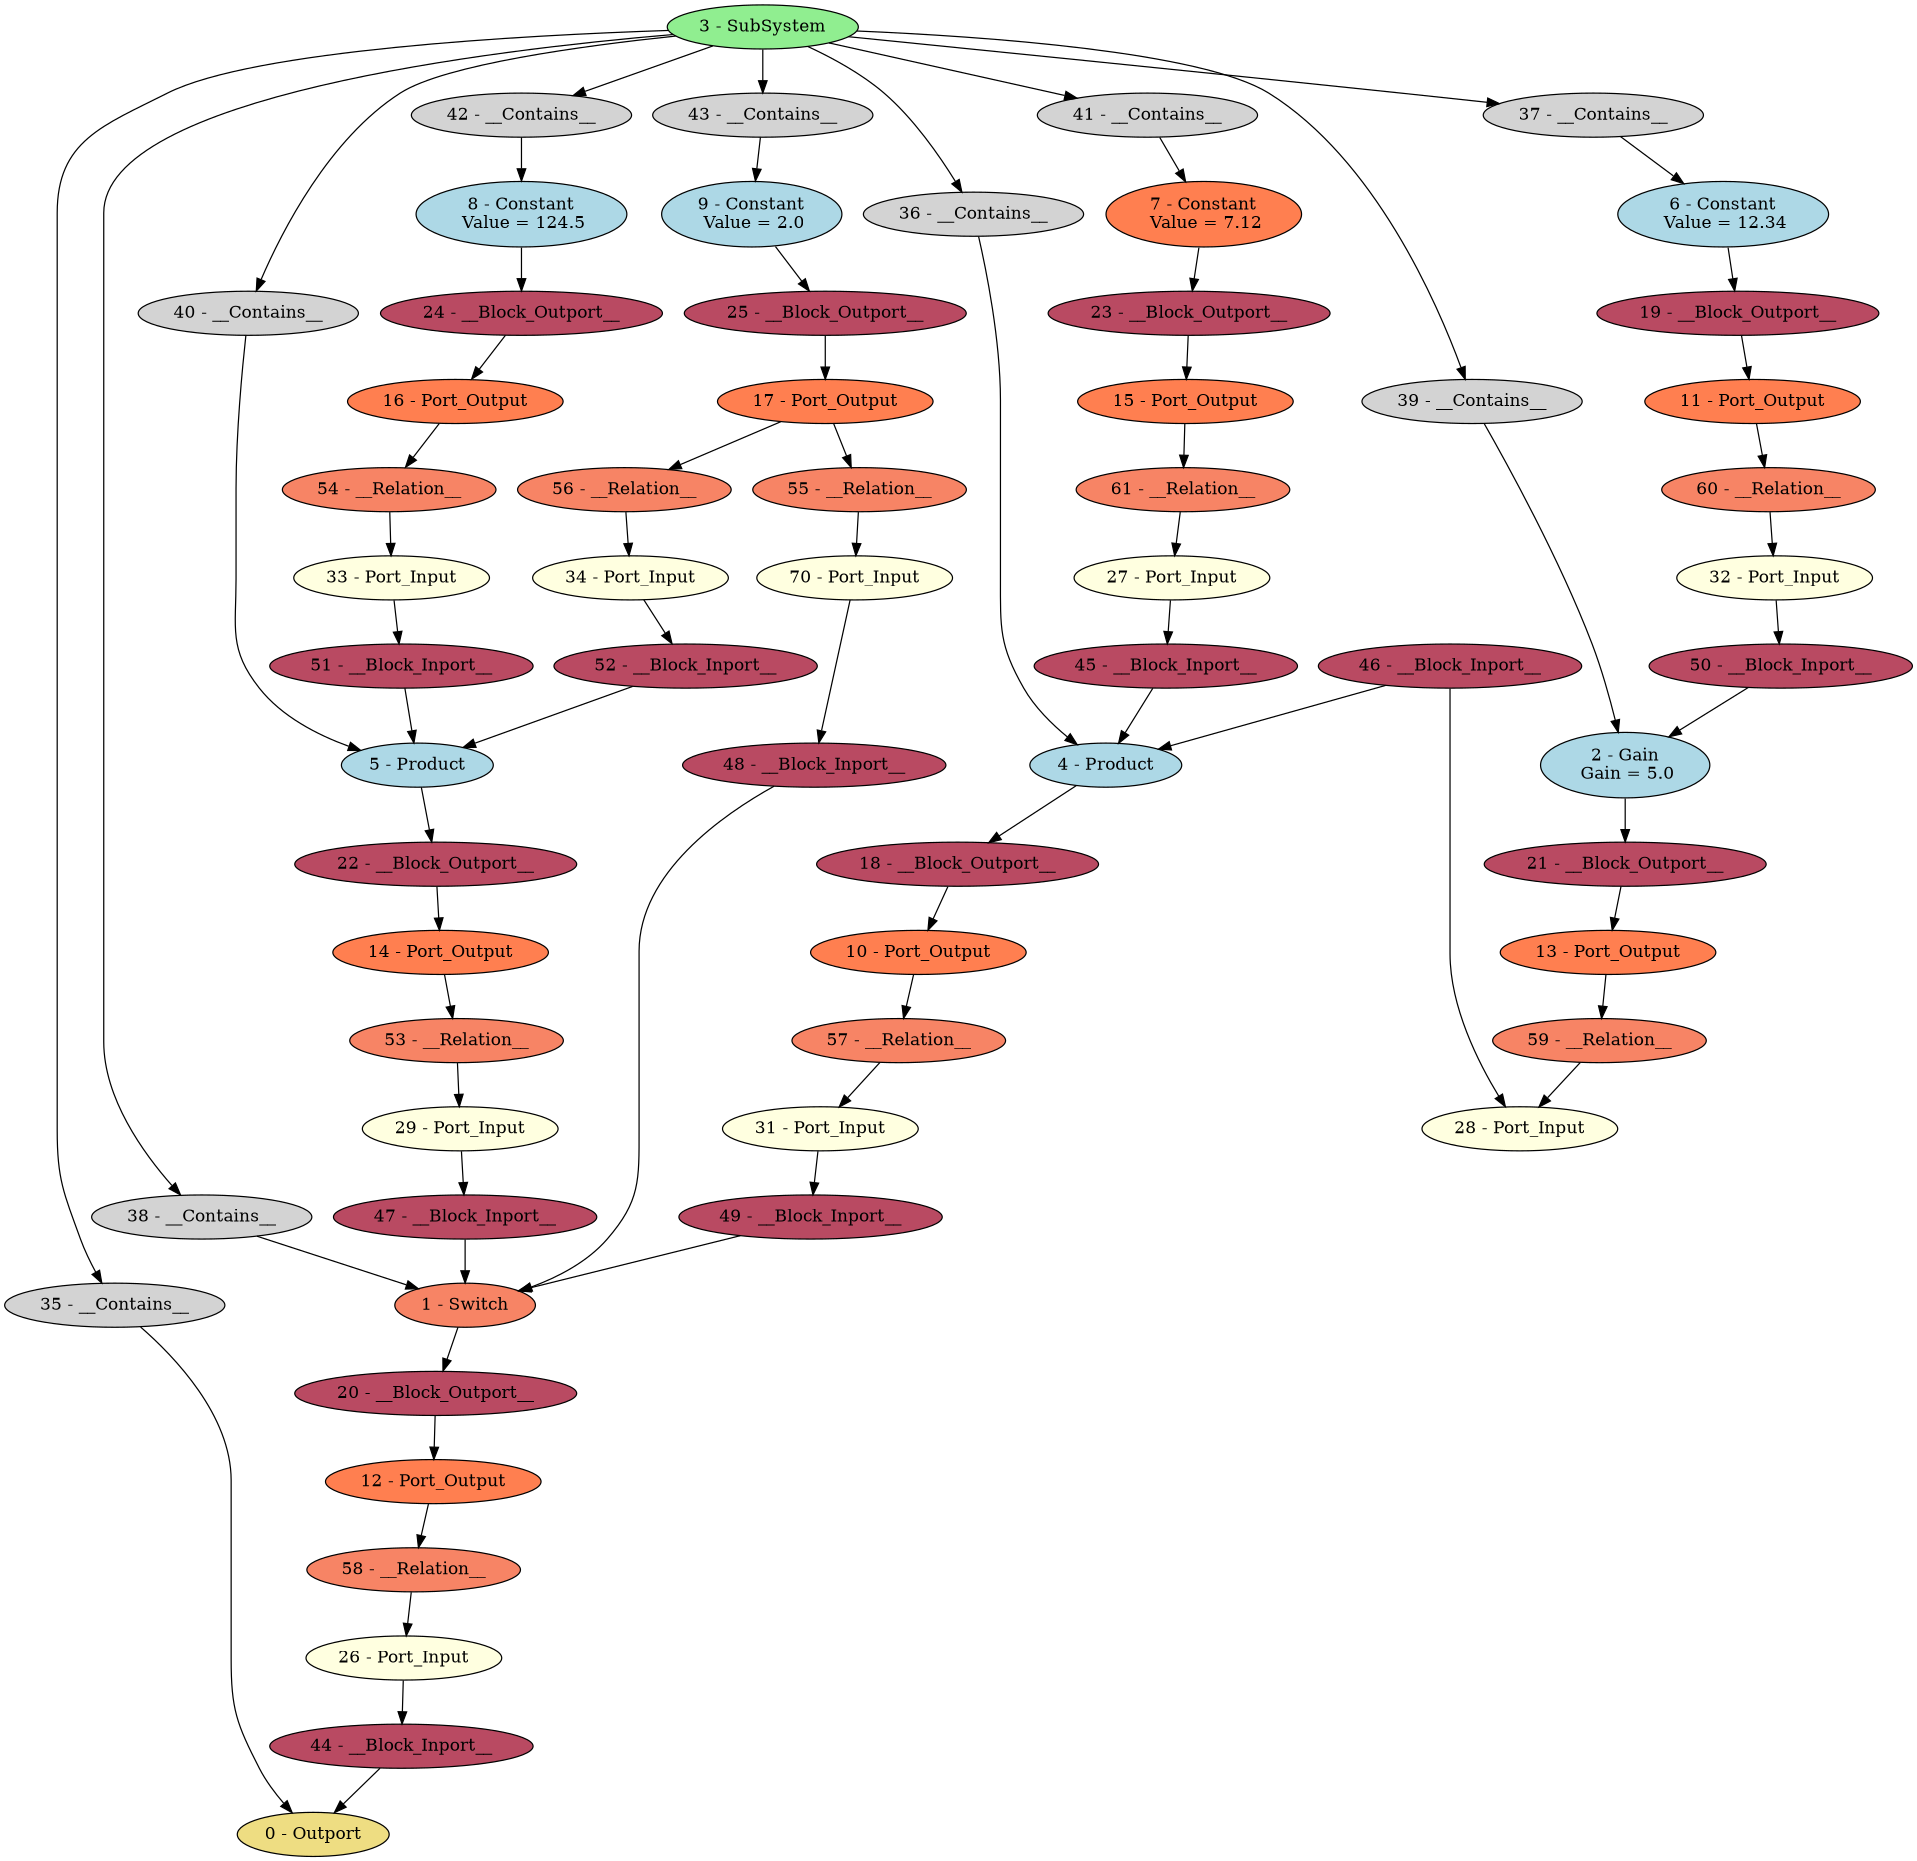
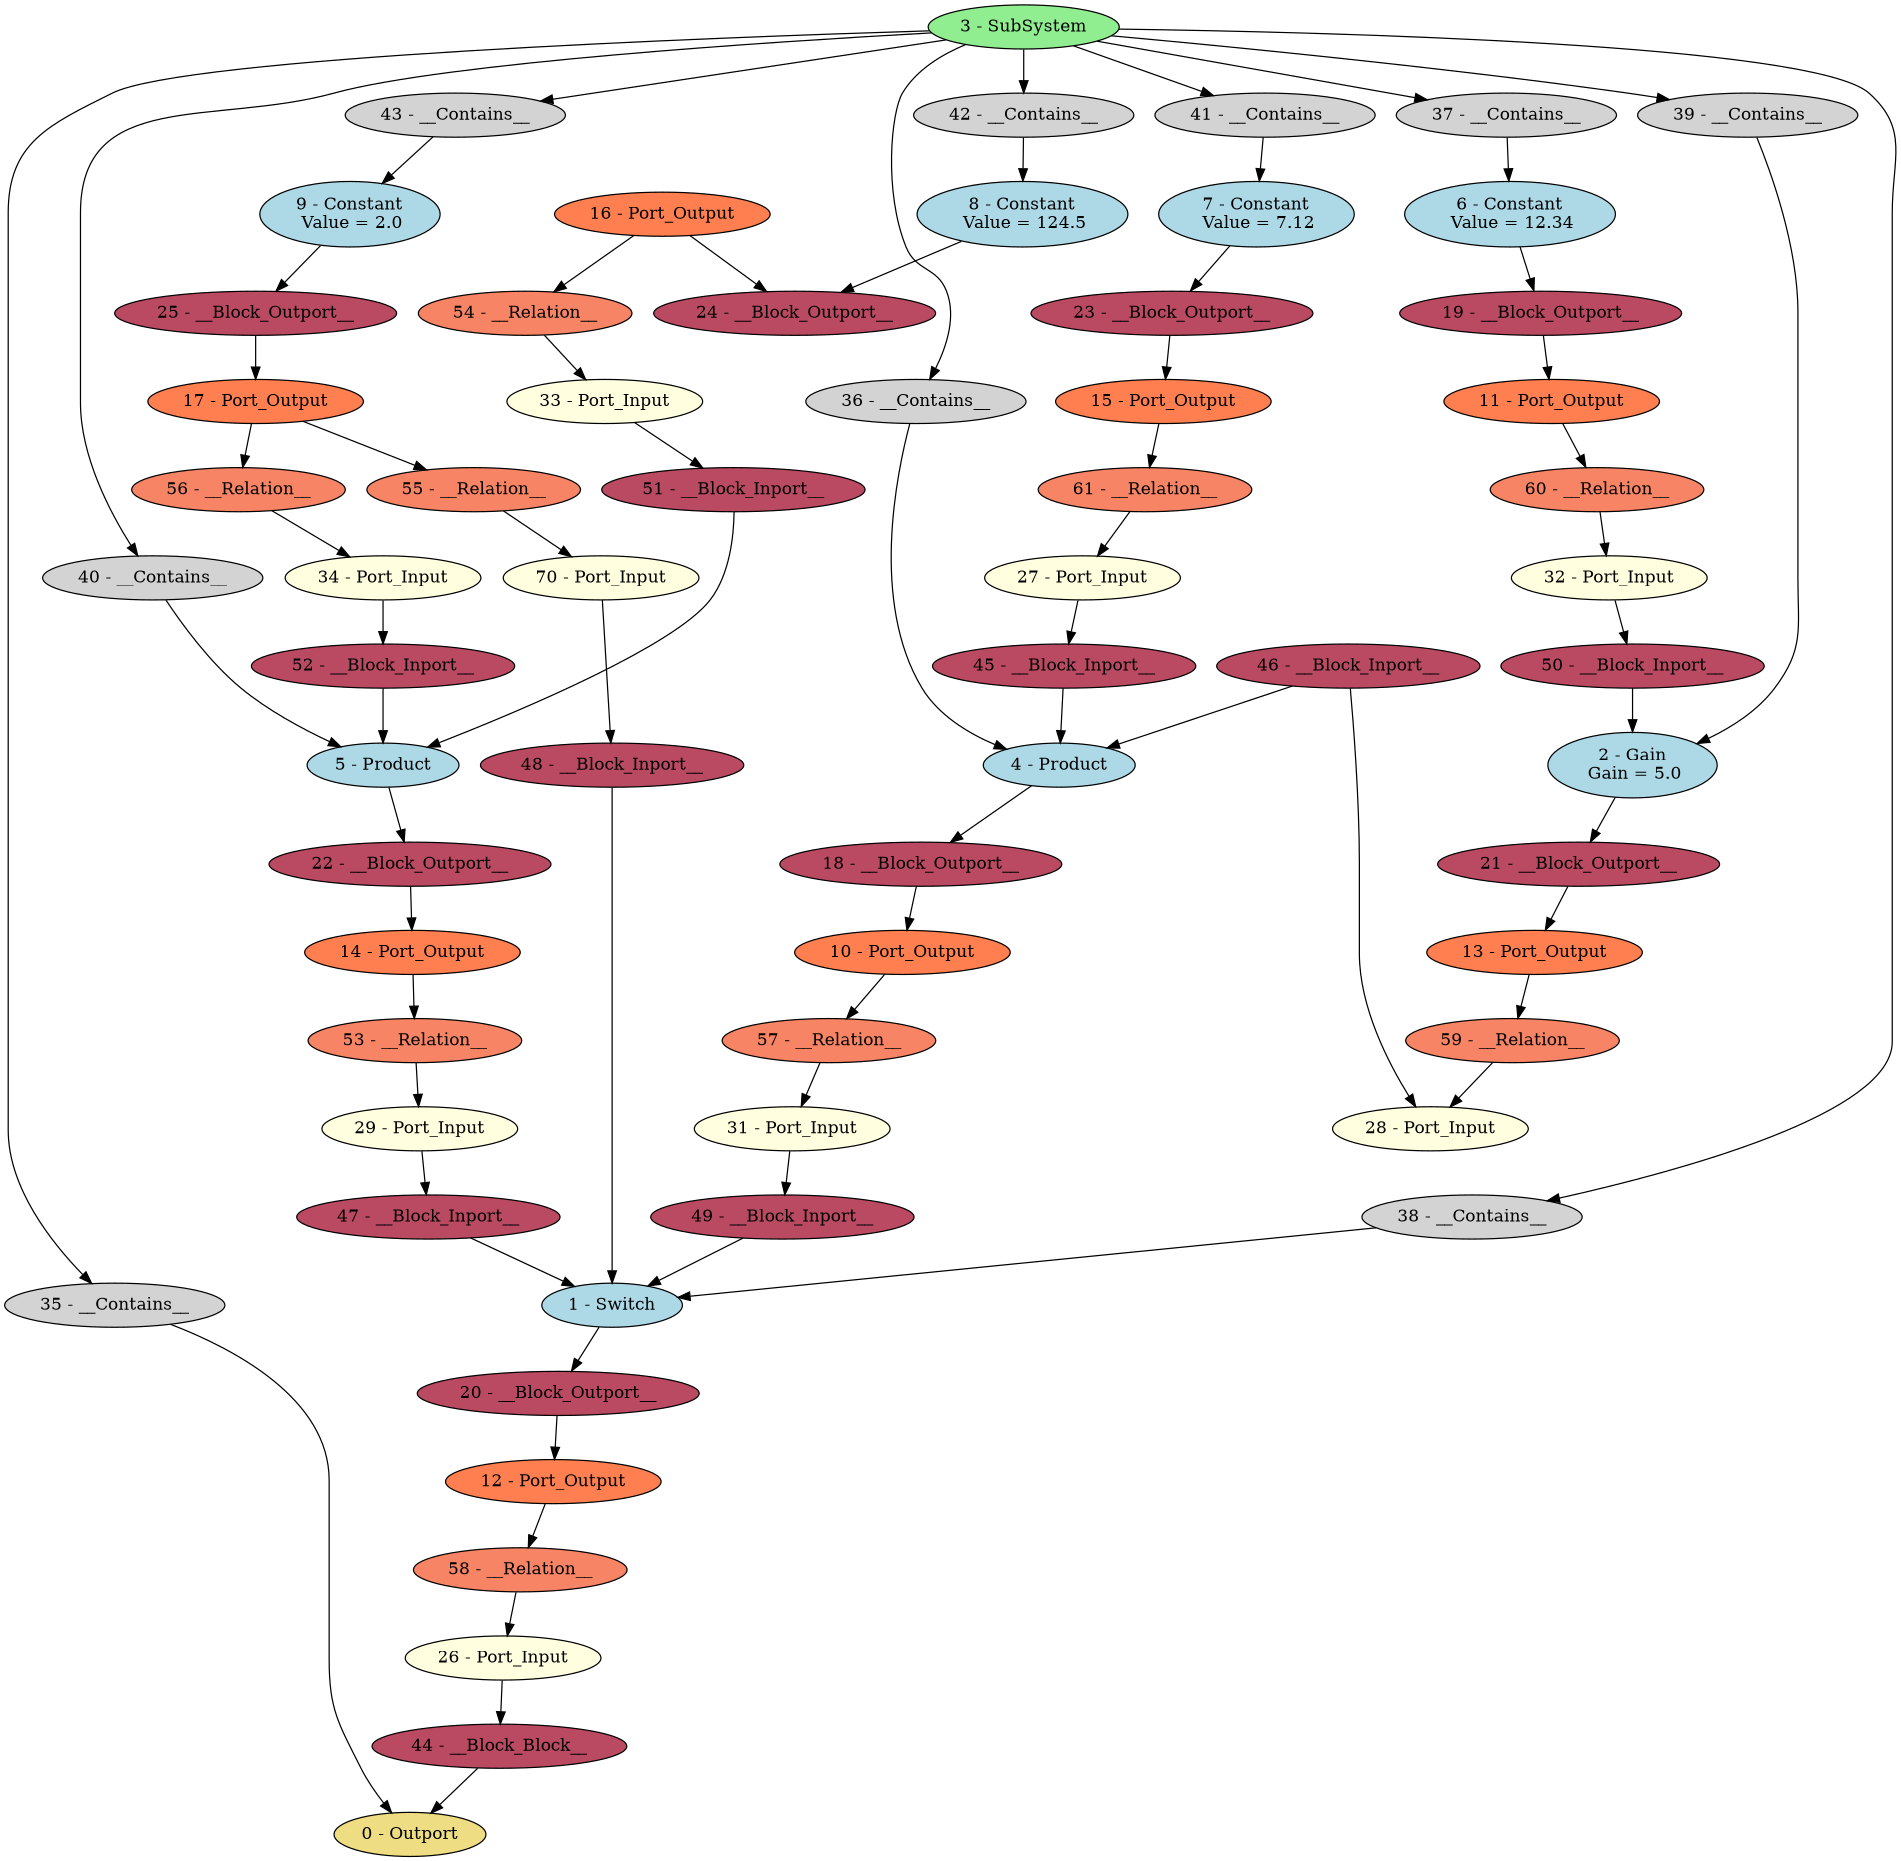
node "7 - Constant Value = 7.12": fillcolor coral -> lightblue
edge "24 - __Block_Outport__" -> "16 - Port_Output": reversed
node "1 - Switch": fillcolor #f78465 -> lightblue
node "44 - __Block_Inport__": label "44 - __Block_Inport__" -> "44 - __Block_Block__"
